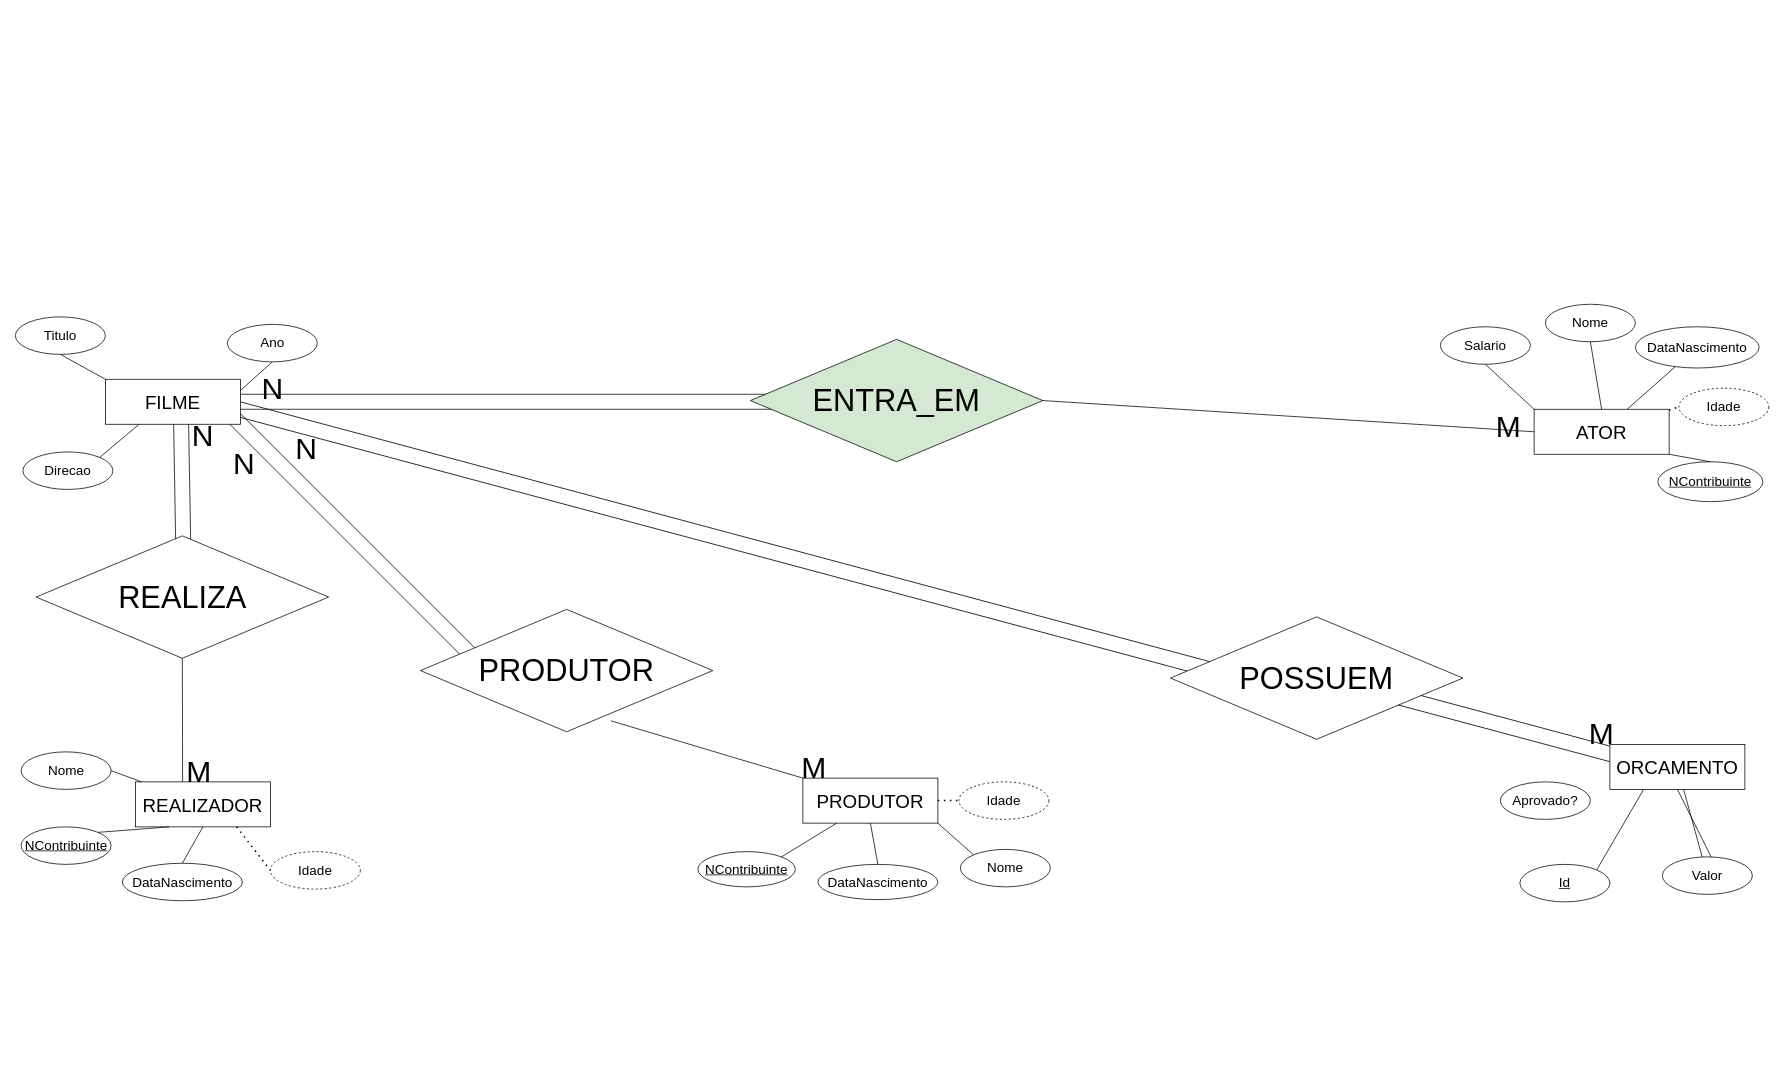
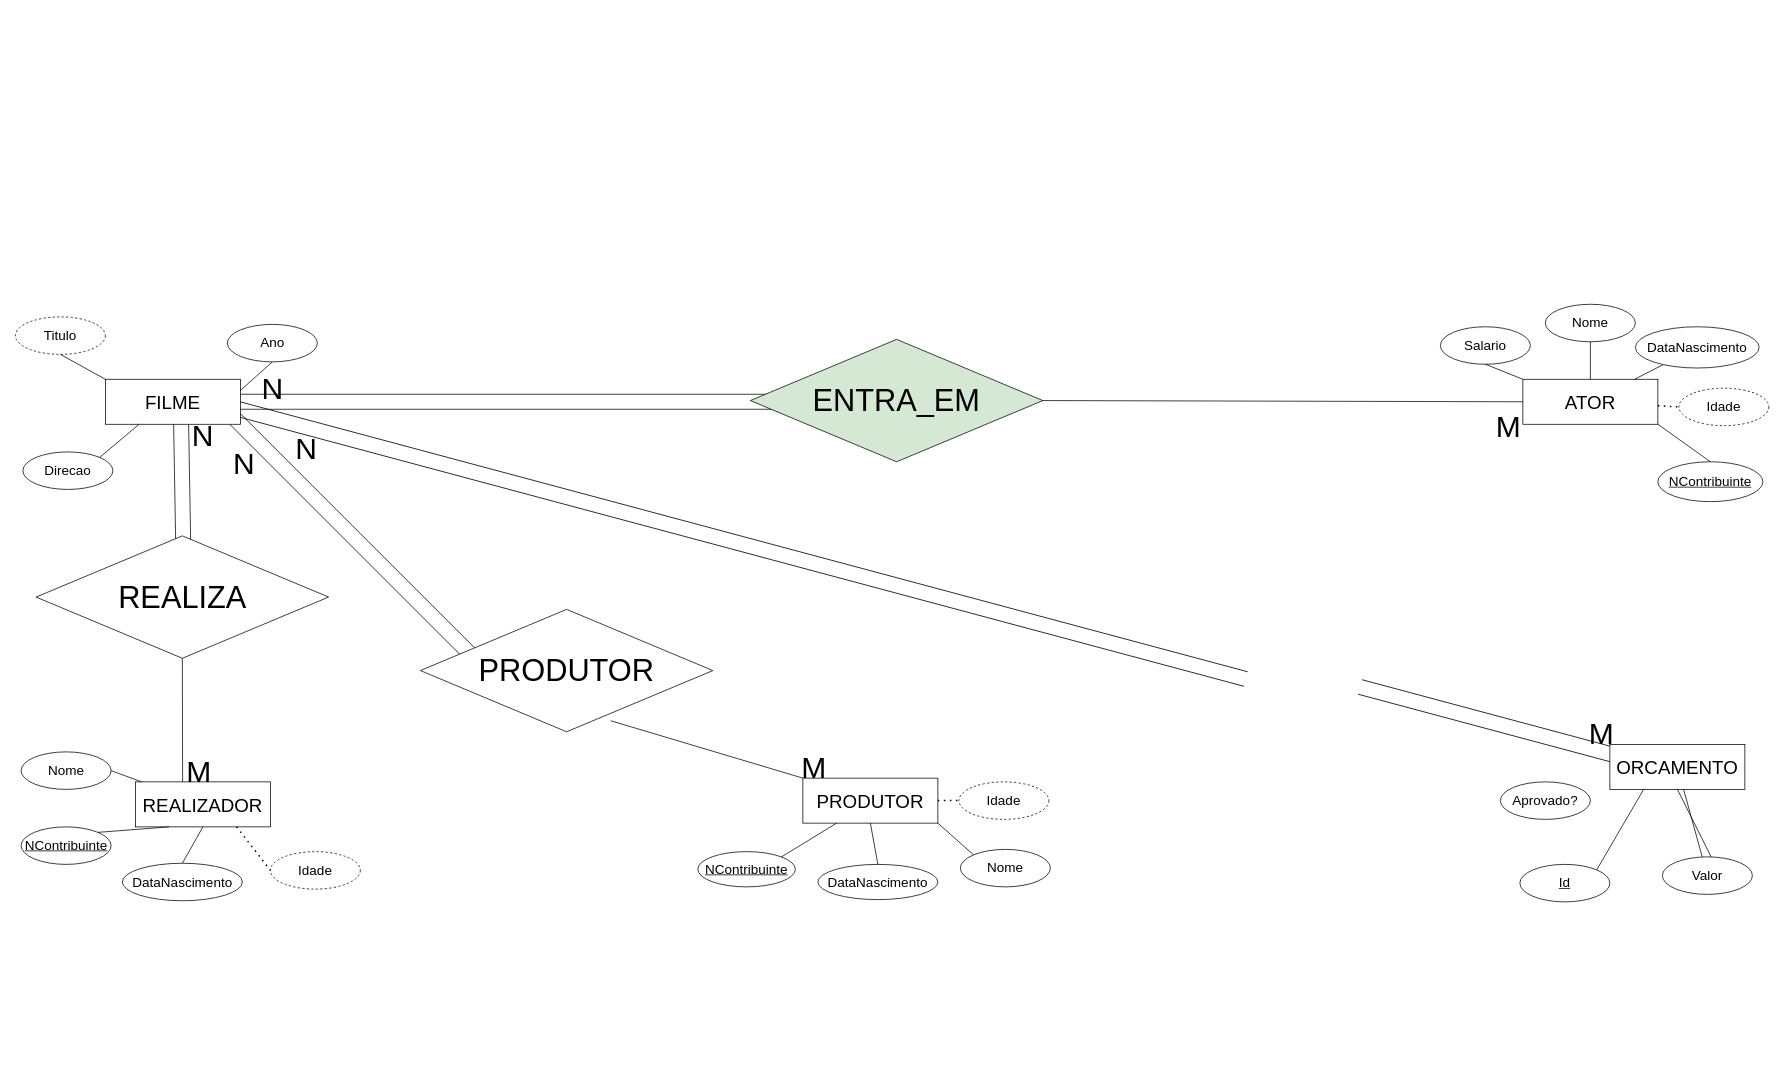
node "Titulo": style solid -> dashed
node "ATOR": moved (1602, 432) -> (1590, 402)
node "POSSUEM": removed
